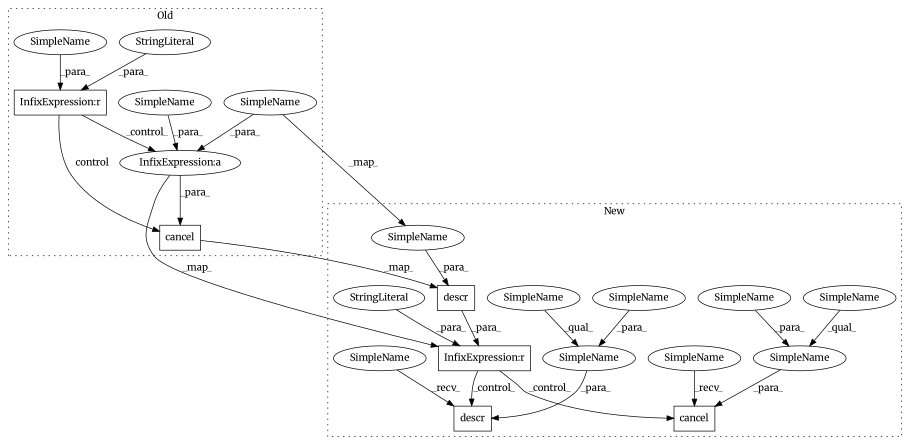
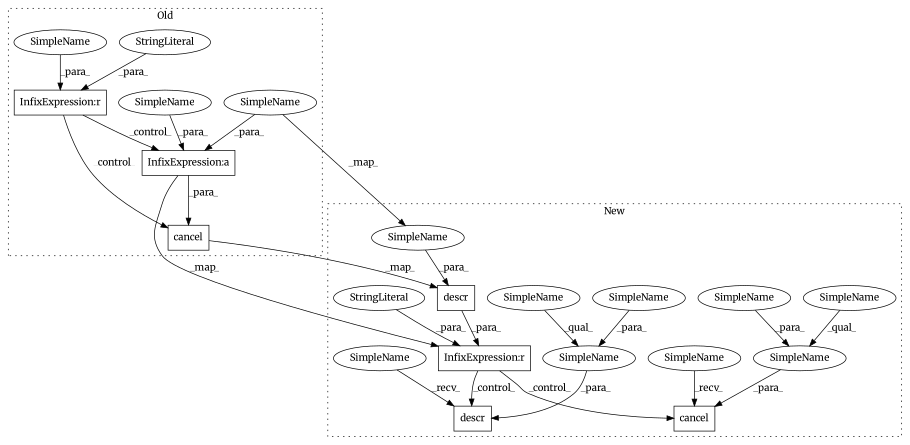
node "InfixExpression:a": shape ellipse -> box
